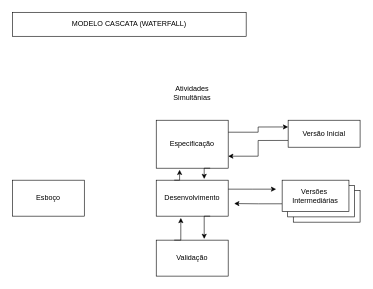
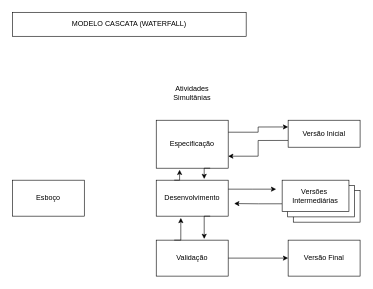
edge "Validação" -> "Versão Final": added
node "Versão Final": added
